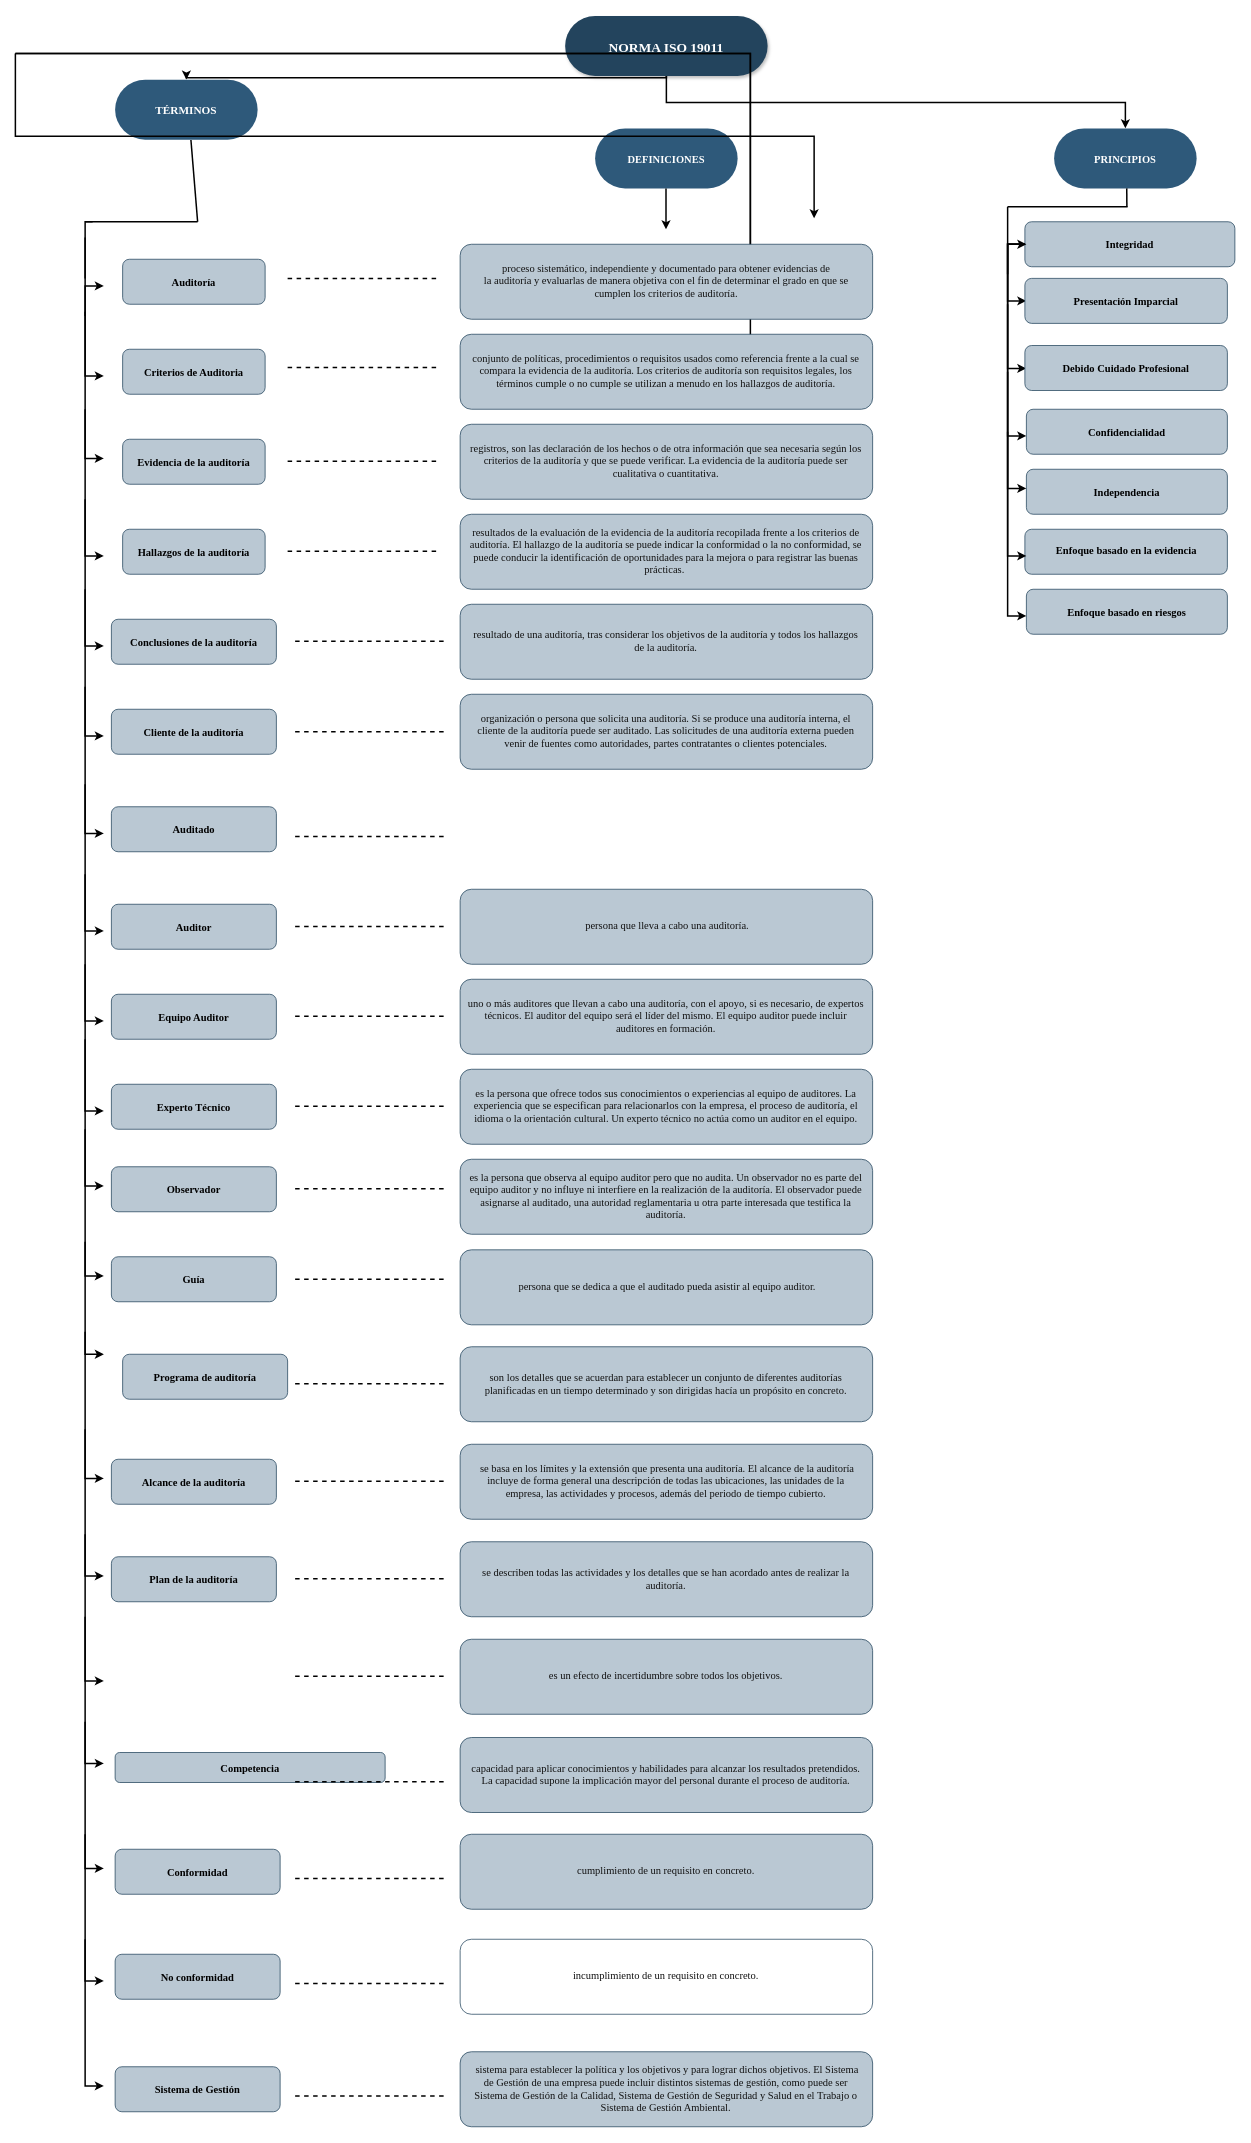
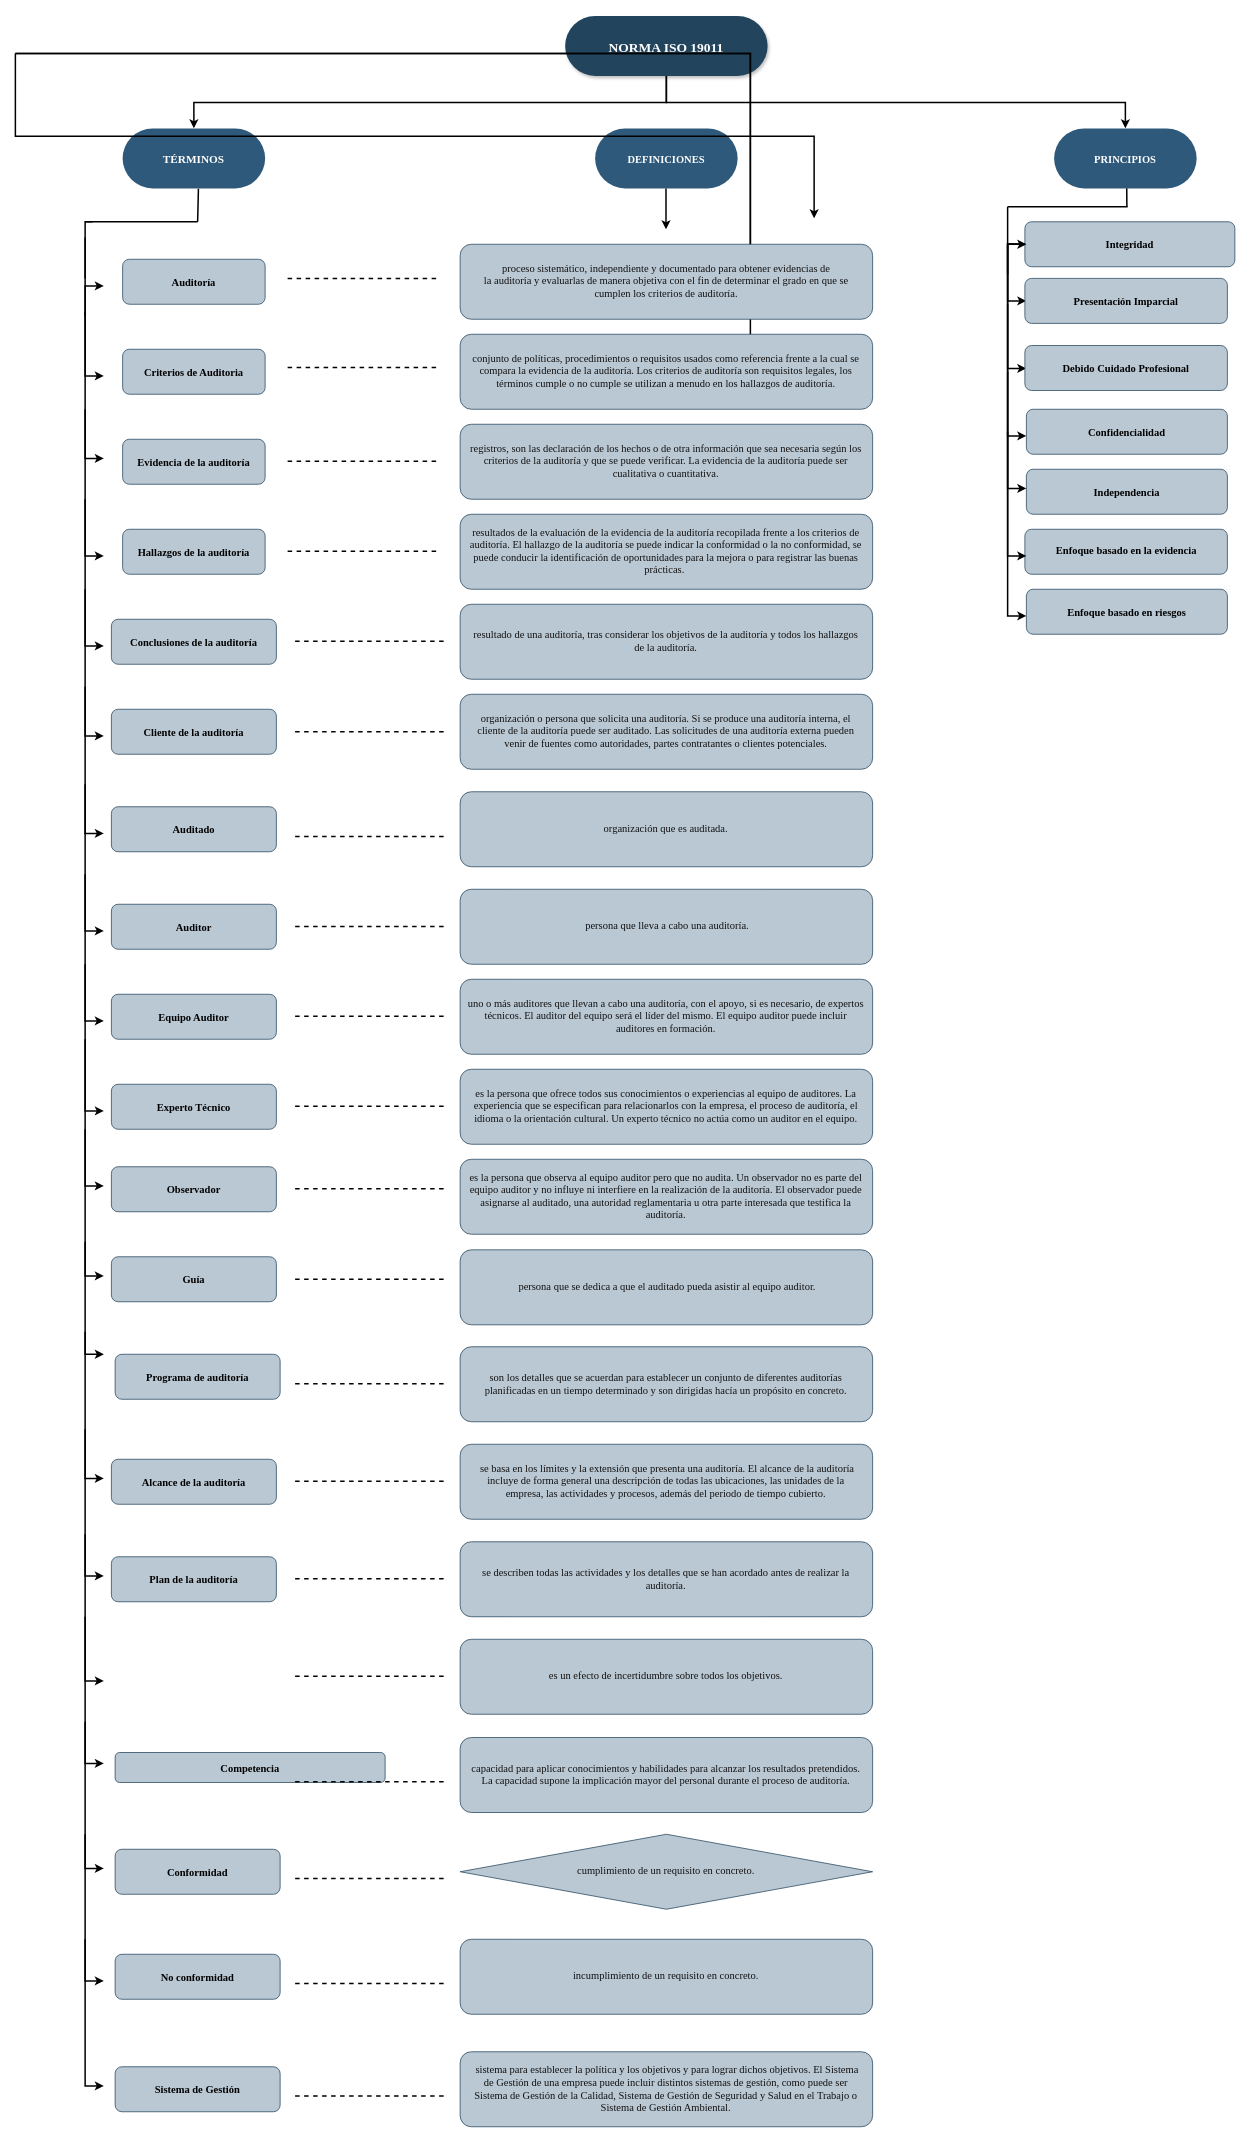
node "TÉRMINOS": moved (186, 110) -> (194, 158)
node "organización que es auditada.": added
node "Programa de auditoría": moved (205, 1377) -> (198, 1377)
node "cumplimiento de un requisito en concreto.": shape rounded rectangle -> diamond
node "incumplimiento de un requisito en concreto.": fillcolor #ffffff -> #bac8d3
